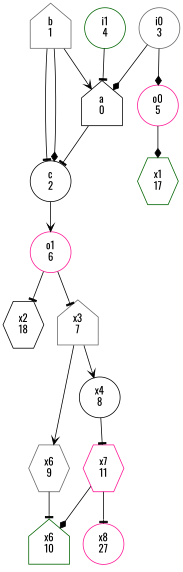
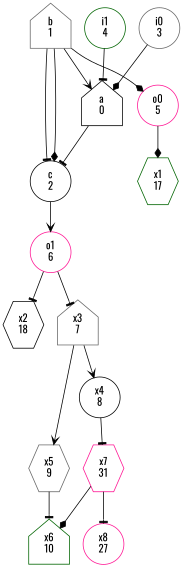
edge "i0 3" -> "o0 5": now "b 1" -> "o0 5"
node "x6 9": label "x6 9" -> "x5 9"
node "x7 11": label "x7 11" -> "x7 31"
